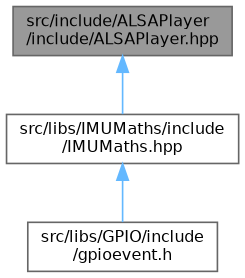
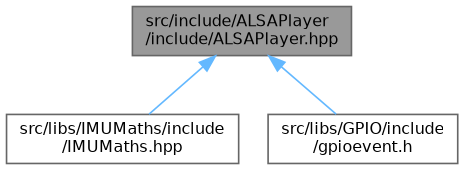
edge "src/libs/GPIO/include /gpioevent.h" -> "src/libs/IMUMaths/include /IMUMaths.hpp": now "src/libs/GPIO/include /gpioevent.h" -> "src/include/ALSAPlayer /include/ALSAPlayer.hpp"
